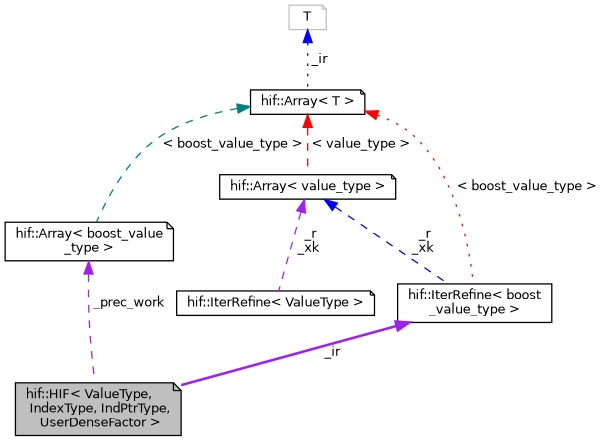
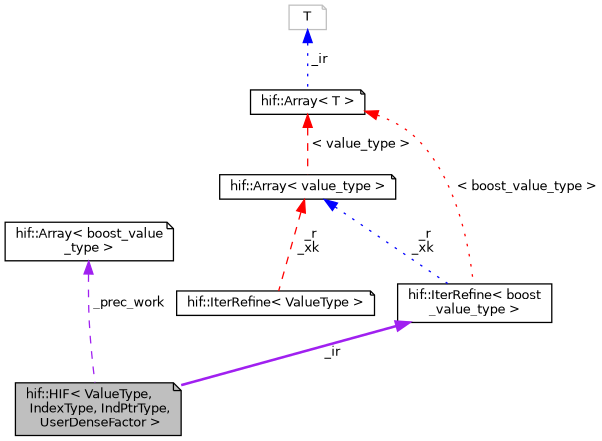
edge "hif::Array< boost_value _type >" -> "hif::Array< T >": removed, label "< boost_value_type >"
edge "hif::IterRefine< boost _value_type >" -> "hif::Array< value_type >": style dashed -> dotted
edge "hif::IterRefine< ValueType >" -> "hif::Array< value_type >": color purple -> red
